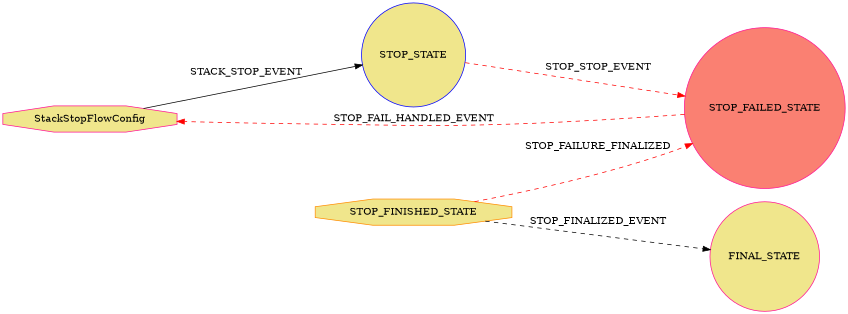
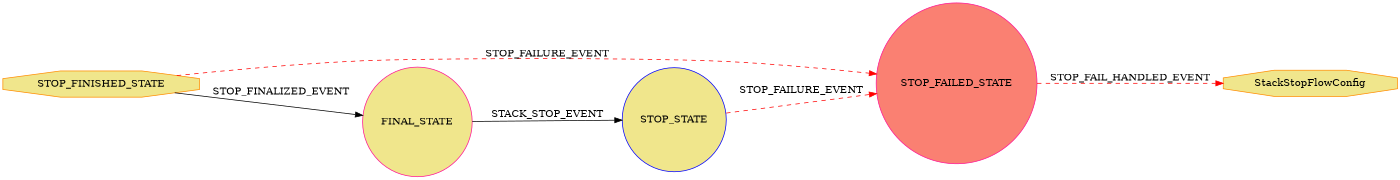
edge "STOP_STATE" -> "STOP_FAILED_STATE": label "STOP_STOP_EVENT" -> "STOP_FAILURE_EVENT"
edge "StackStopFlowConfig" -> "STOP_STATE": now "FINAL_STATE" -> "STOP_STATE"
node "StackStopFlowConfig": color deeppink -> darkorange
edge "STOP_FINISHED_STATE" -> "STOP_FAILED_STATE": label "STOP_FAILURE_FINALIZED" -> "STOP_FAILURE_EVENT"
edge "STOP_FINISHED_STATE" -> "FINAL_STATE": style dashed -> solid
